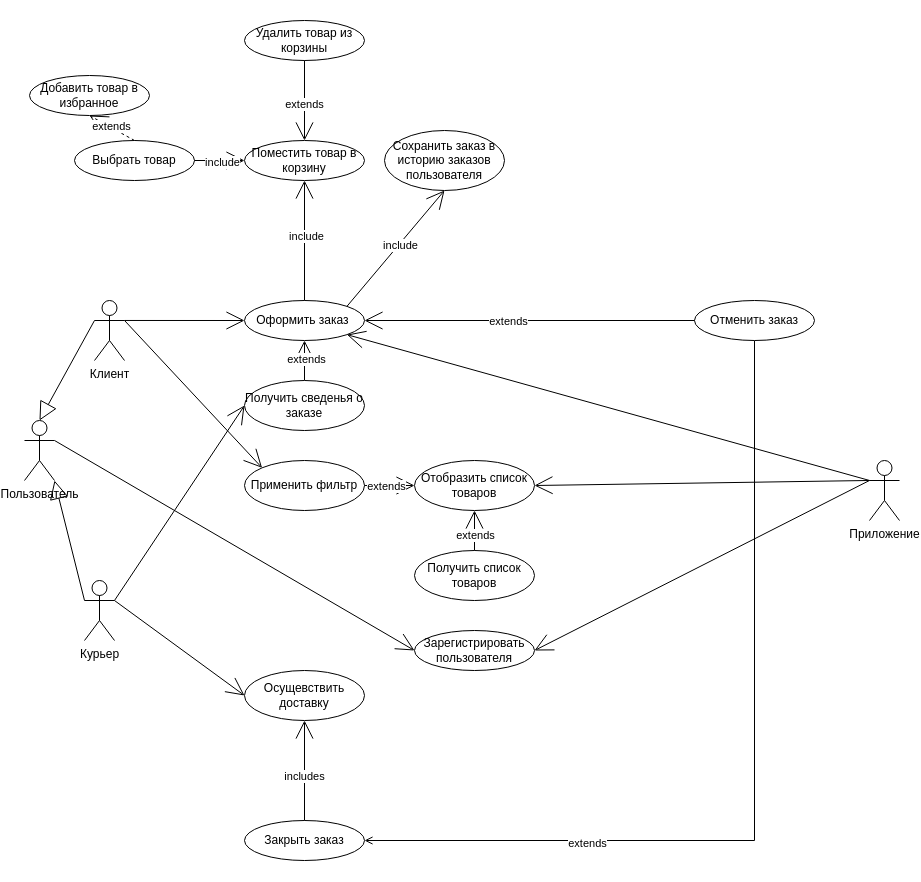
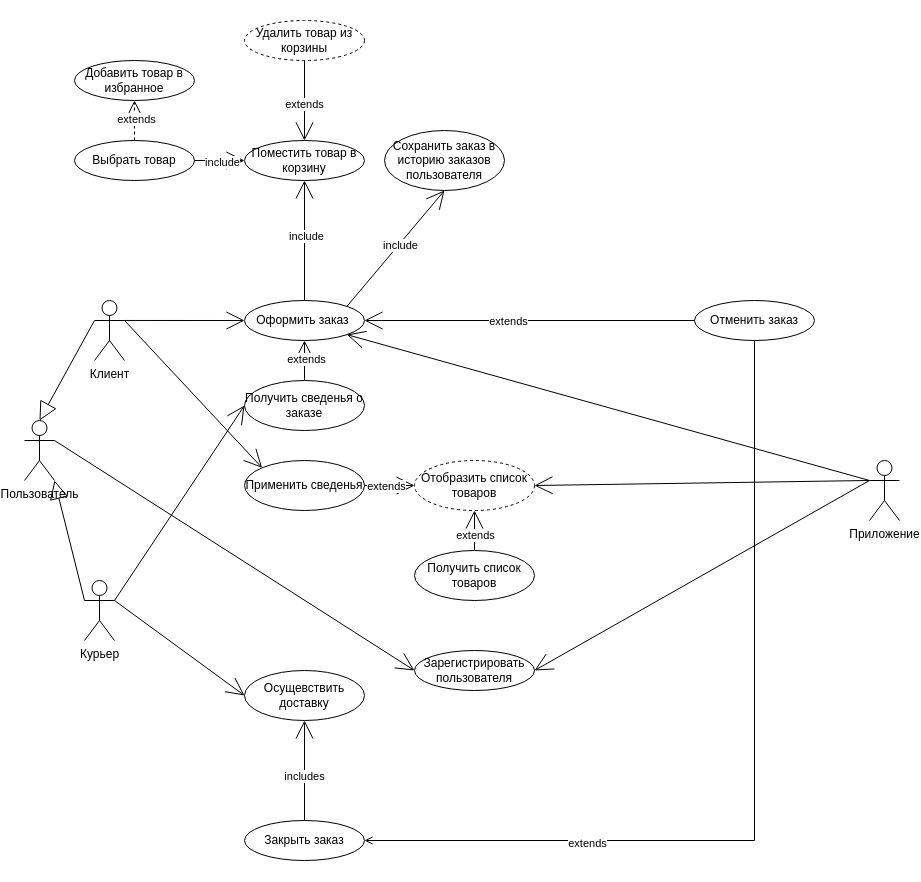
node "Удалить товар из корзины": style solid -> dashed
node "Добавить товар в избранное": moved (90, 96) -> (135, 81)
node "Применить фильтр": label "Применить фильтр" -> "Применить сведенья"
node "Отобразить список товаров": style solid -> dashed
node "Зарегистрировать пользователя": moved (475, 651) -> (475, 671)
